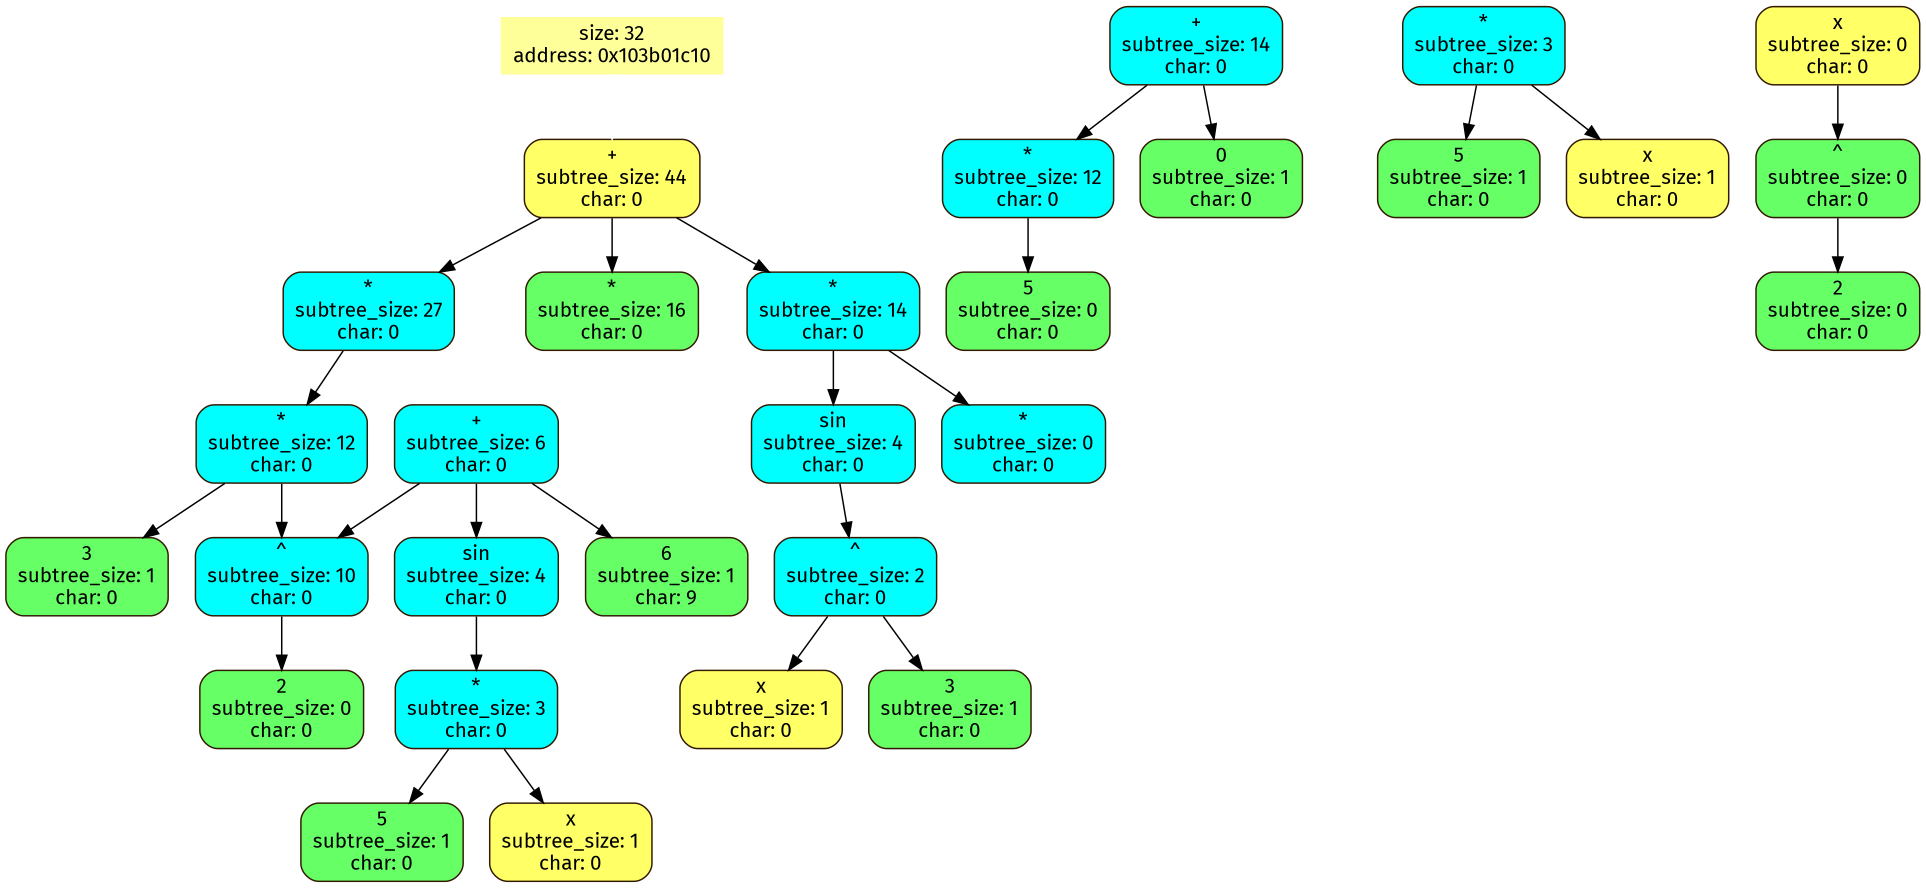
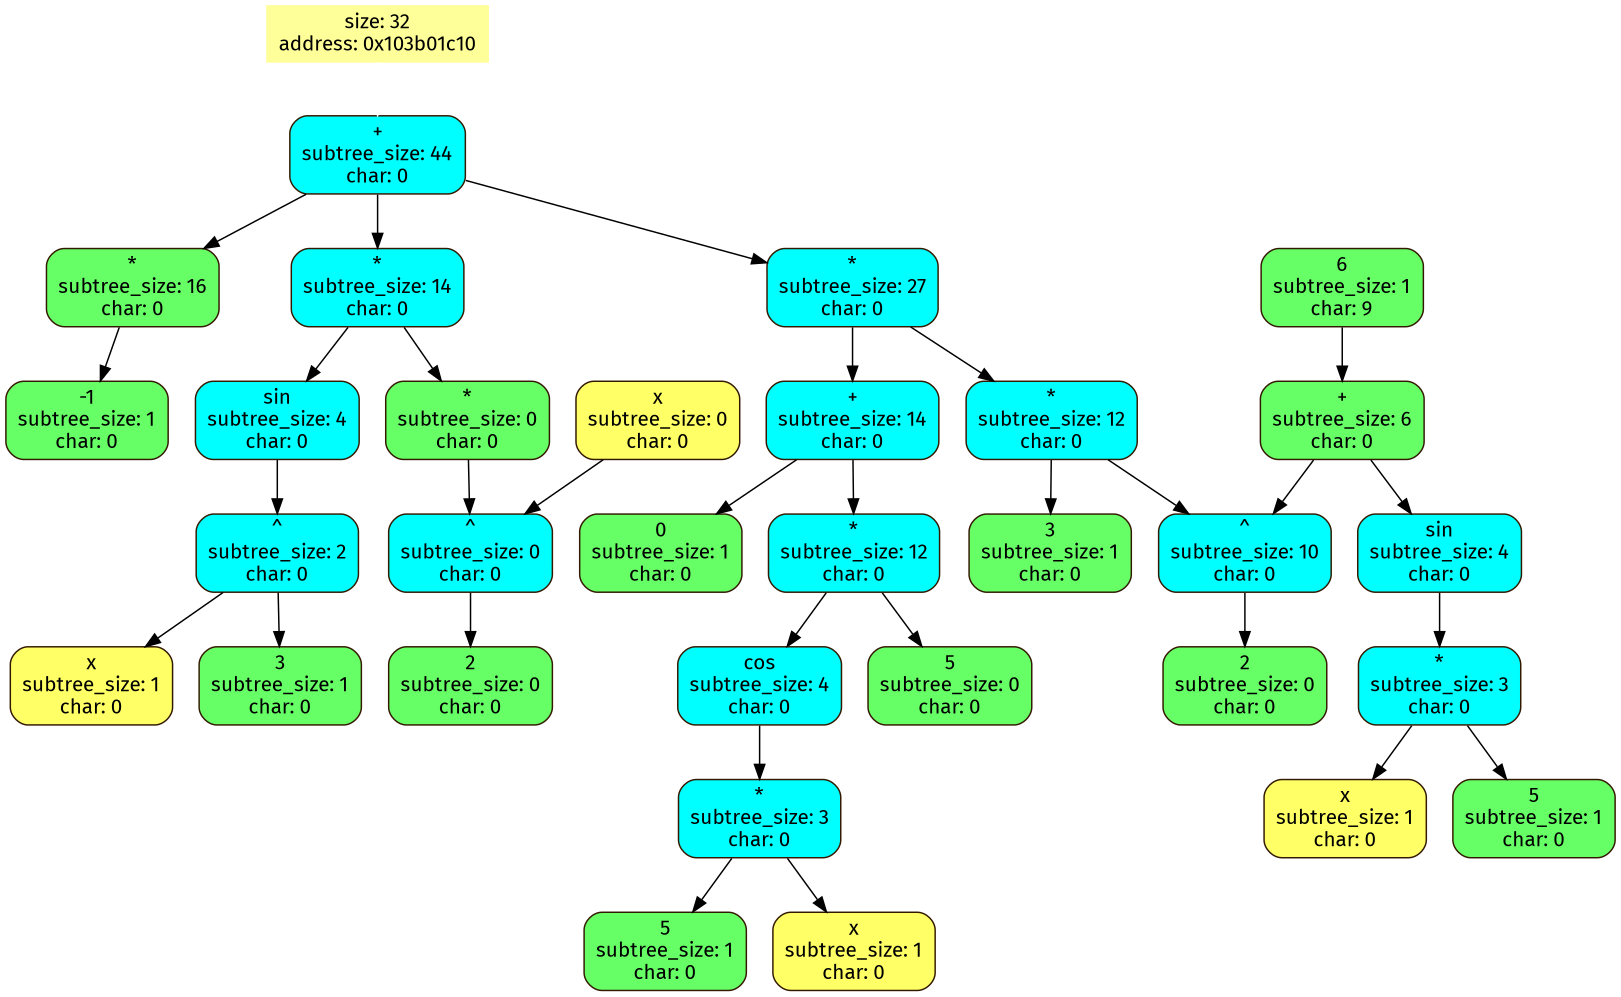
node "+ subtree_size: 44 char: 0": fillcolor #ffff66 -> #00ffff
node "^ subtree_size: 0 char: 0": fillcolor #66ff66 -> #00ffff
edge "* subtree_size: 27 char: 0" -> "+ subtree_size: 14 char: 0": added
node "-1 subtree_size: 1 char: 0": added
node "+ subtree_size: 6 char: 0": fillcolor #00ffff -> #66ff66
node "* subtree_size: 0 char: 0": fillcolor #00ffff -> #66ff66
edge "* subtree_size: 0 char: 0" -> "^ subtree_size: 0 char: 0": added
edge "+ subtree_size: 6 char: 0" -> "6 subtree_size: 1 char: 9": reversed
node "cos subtree_size: 4 char: 0": added
